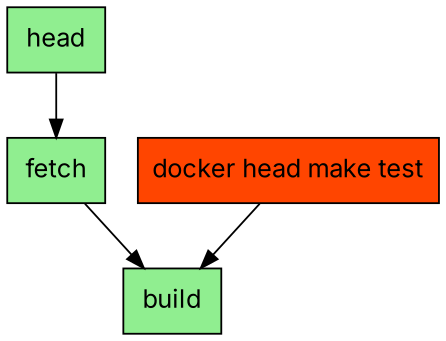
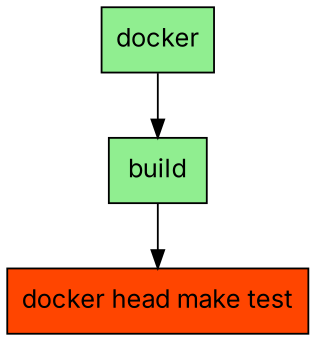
node "head": removed
node "fetch": label "fetch" -> "docker"
edge "docker head make test" -> "build": reversed
